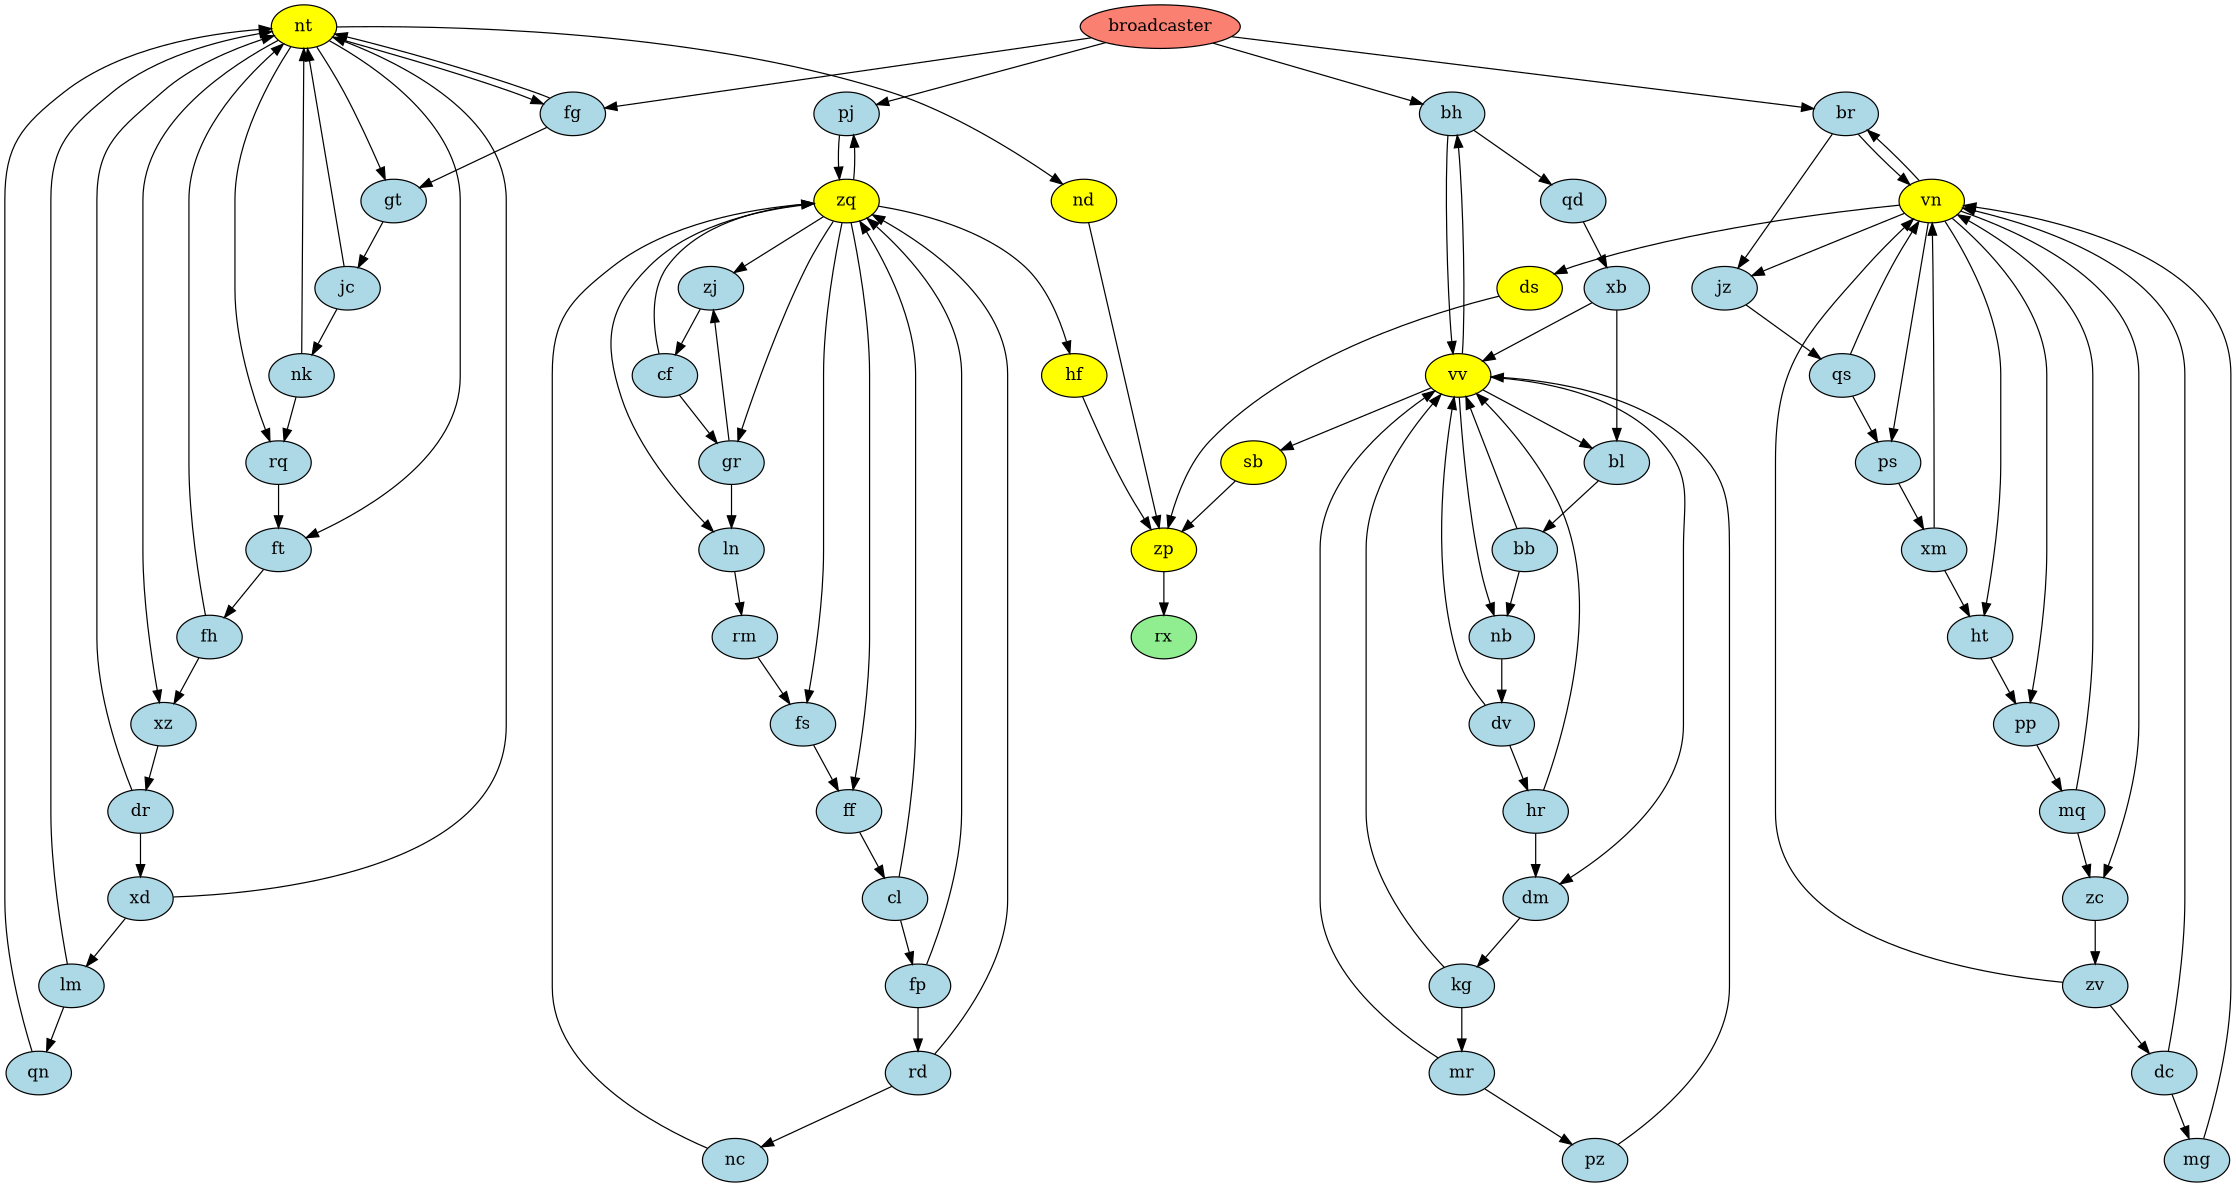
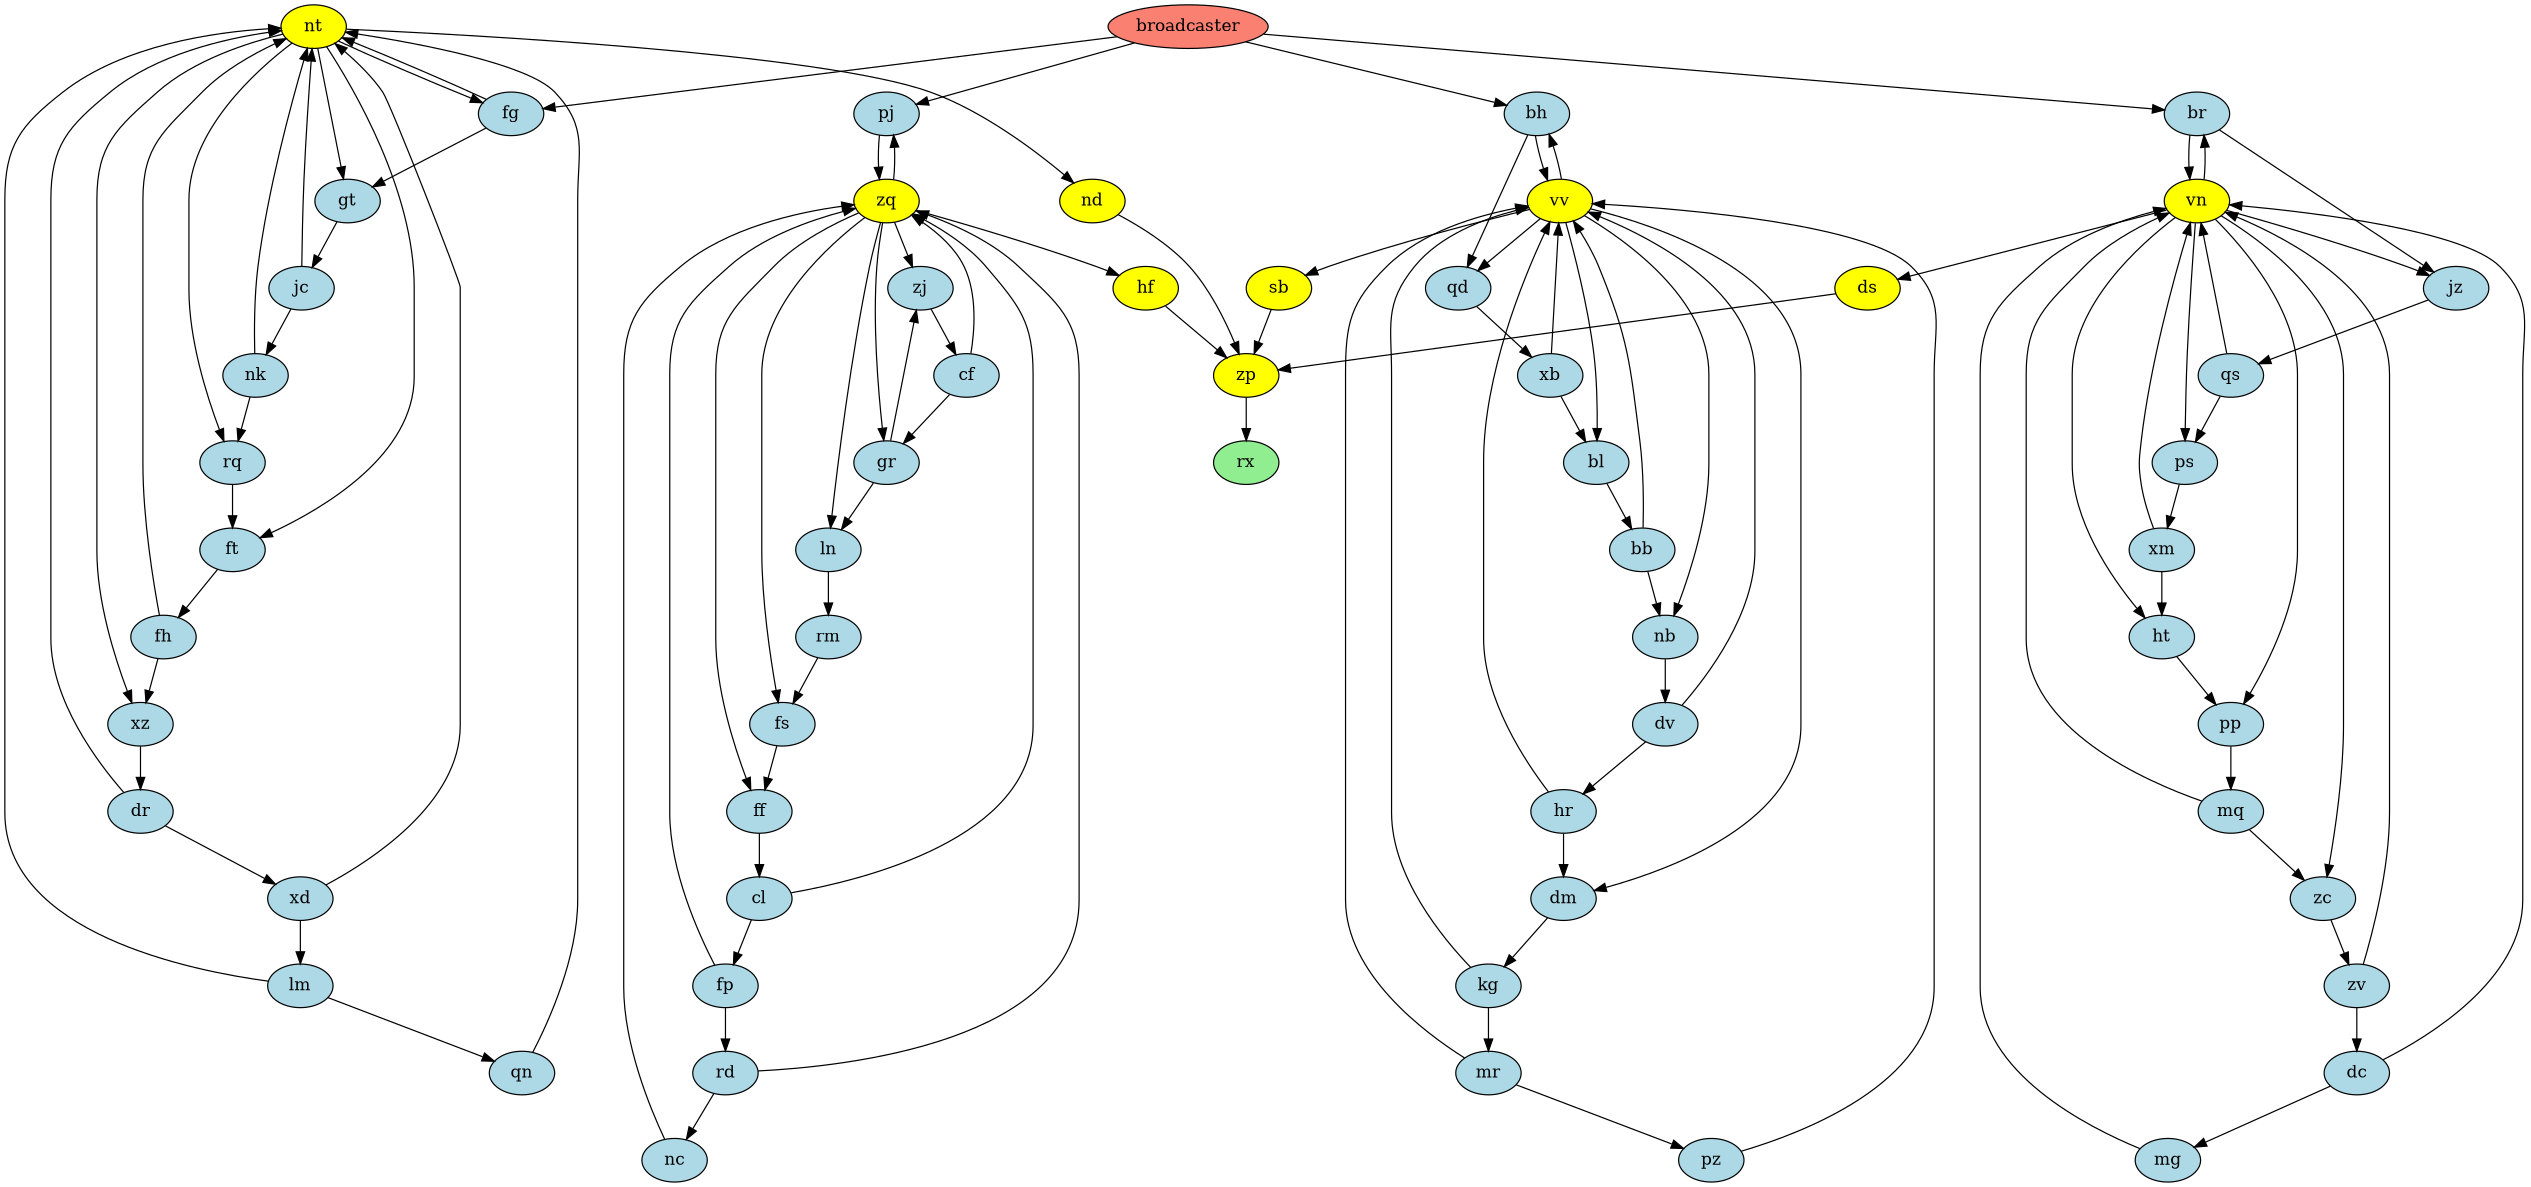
edge "vv" -> "qd": added
